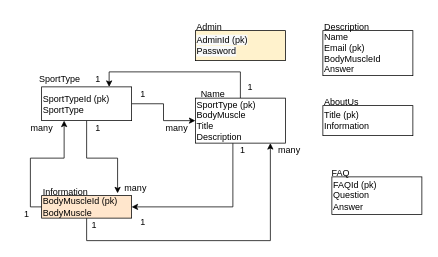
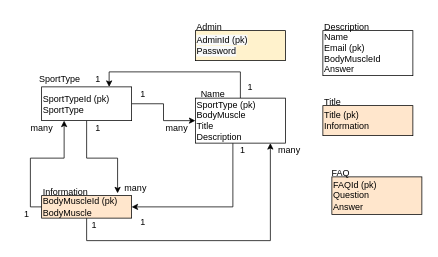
node "AboutUs": label "AboutUs" -> "Title"
node "Title (pk) Information": fillcolor #ffffff -> #ffe6cc
node "FAQId (pk) Question Answer": fillcolor #ffffff -> #ffe6cc
